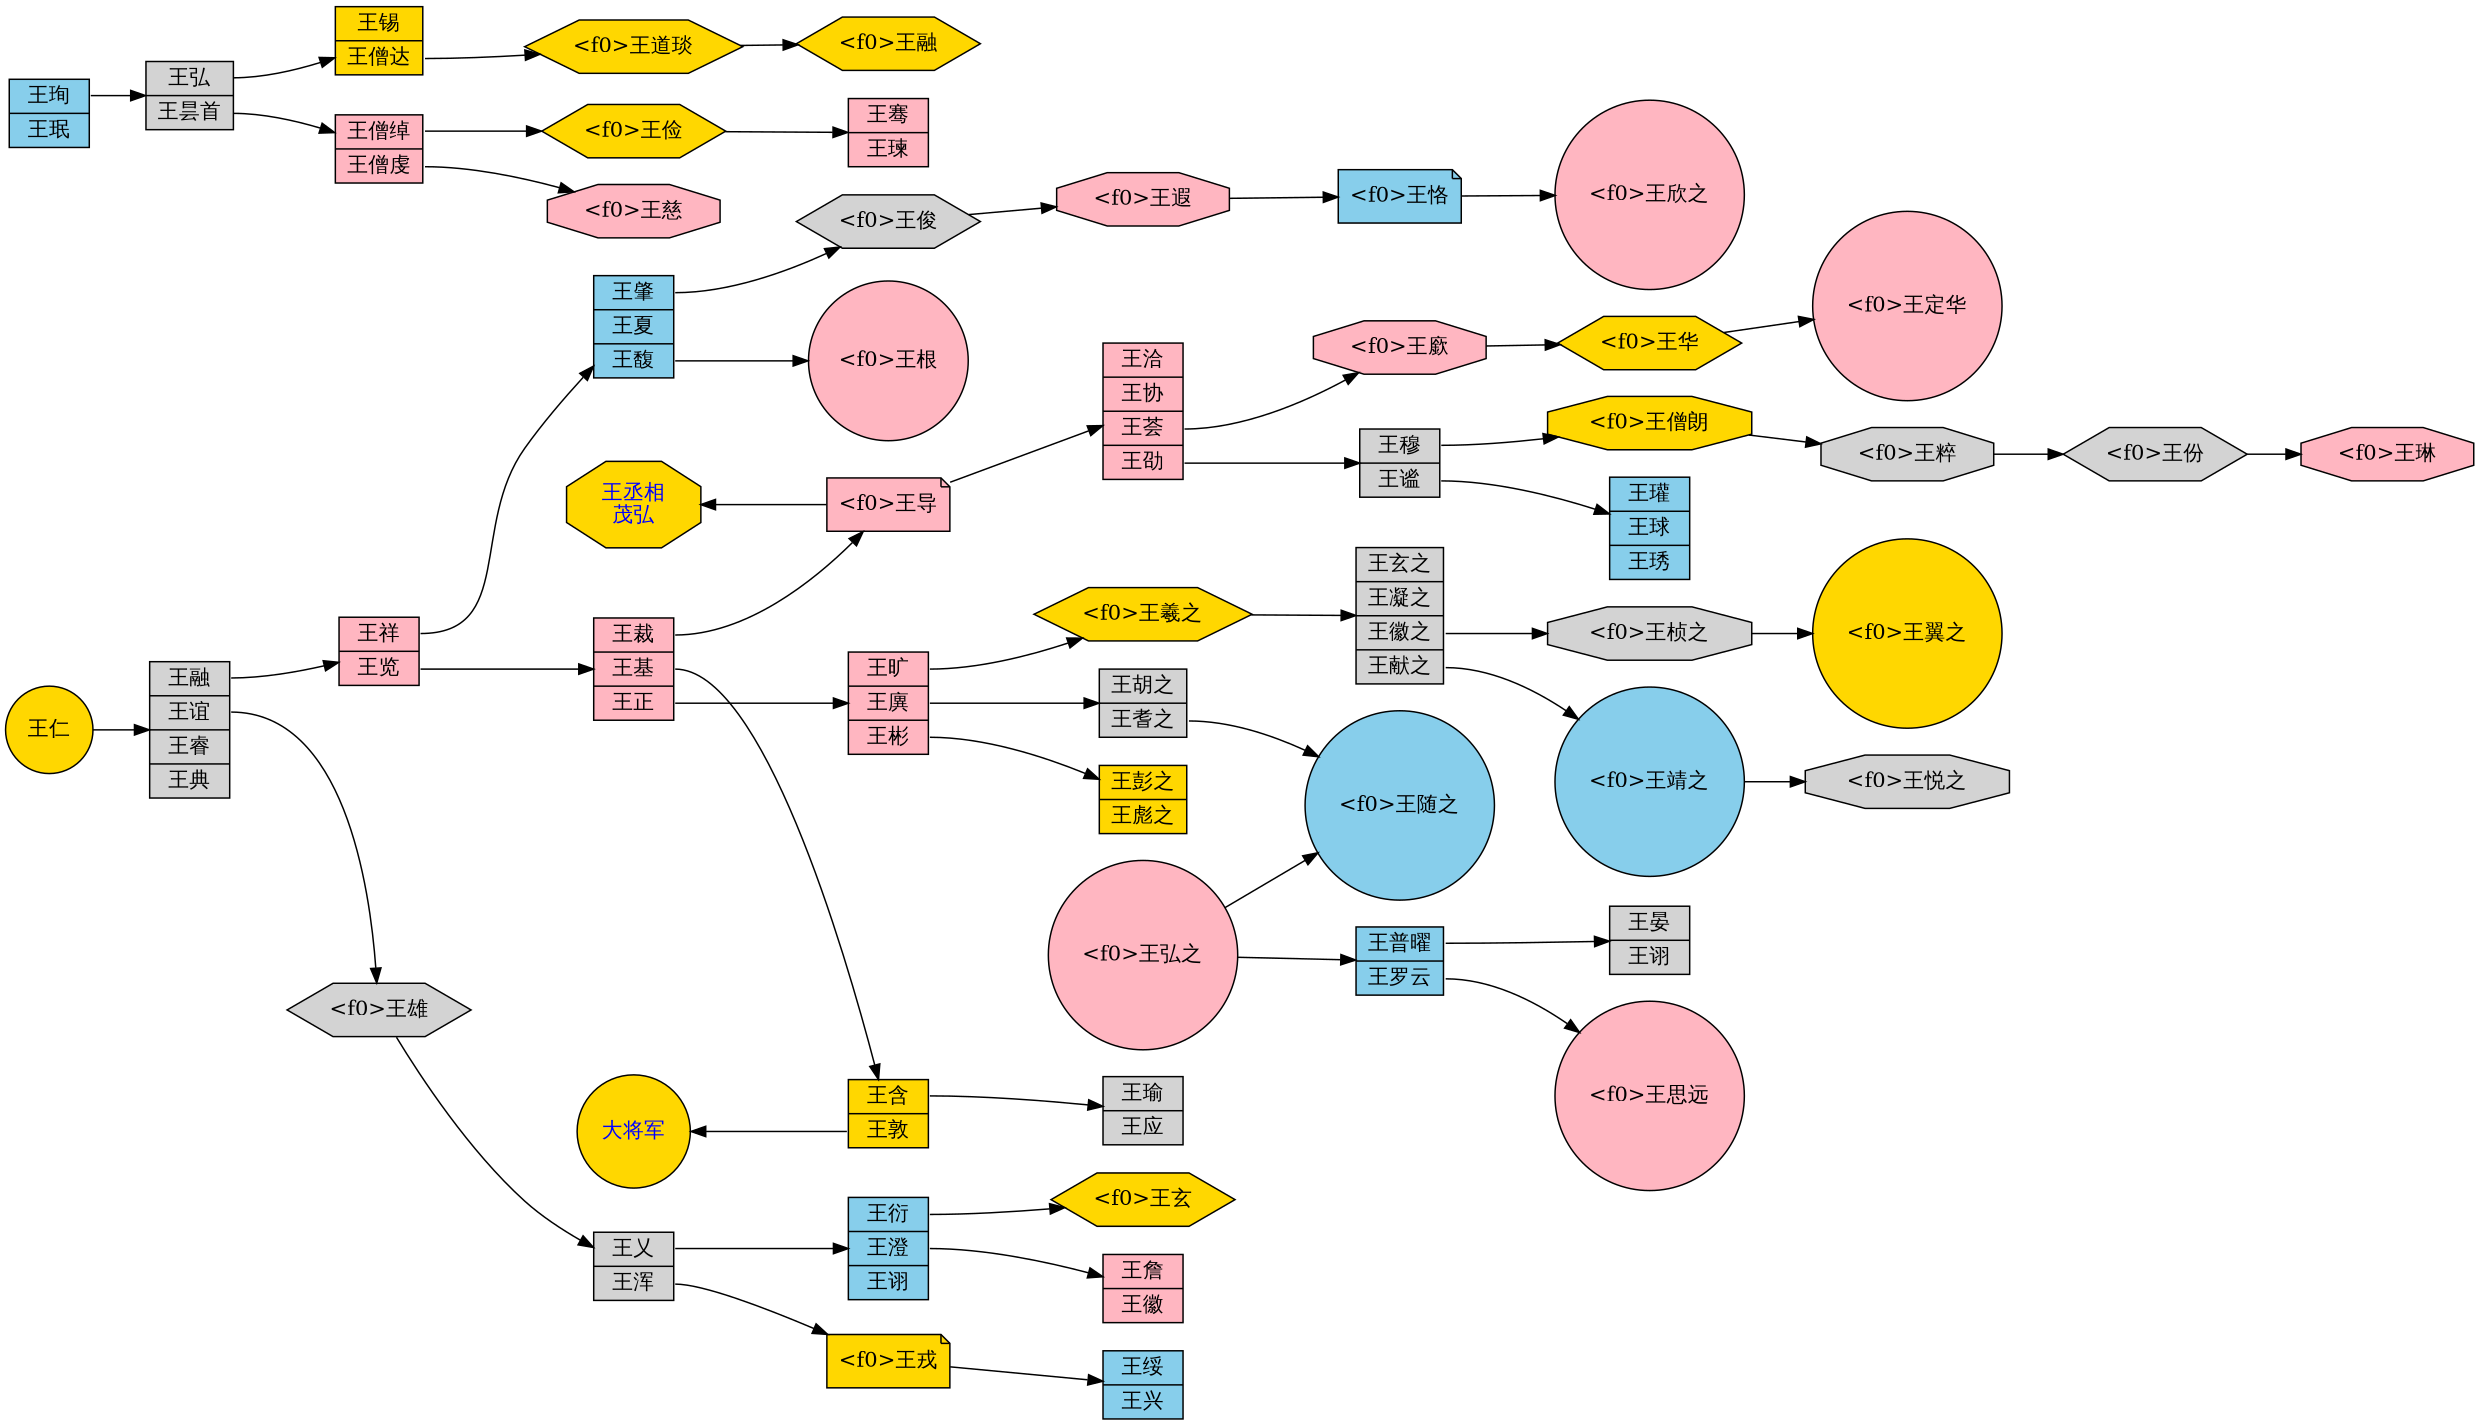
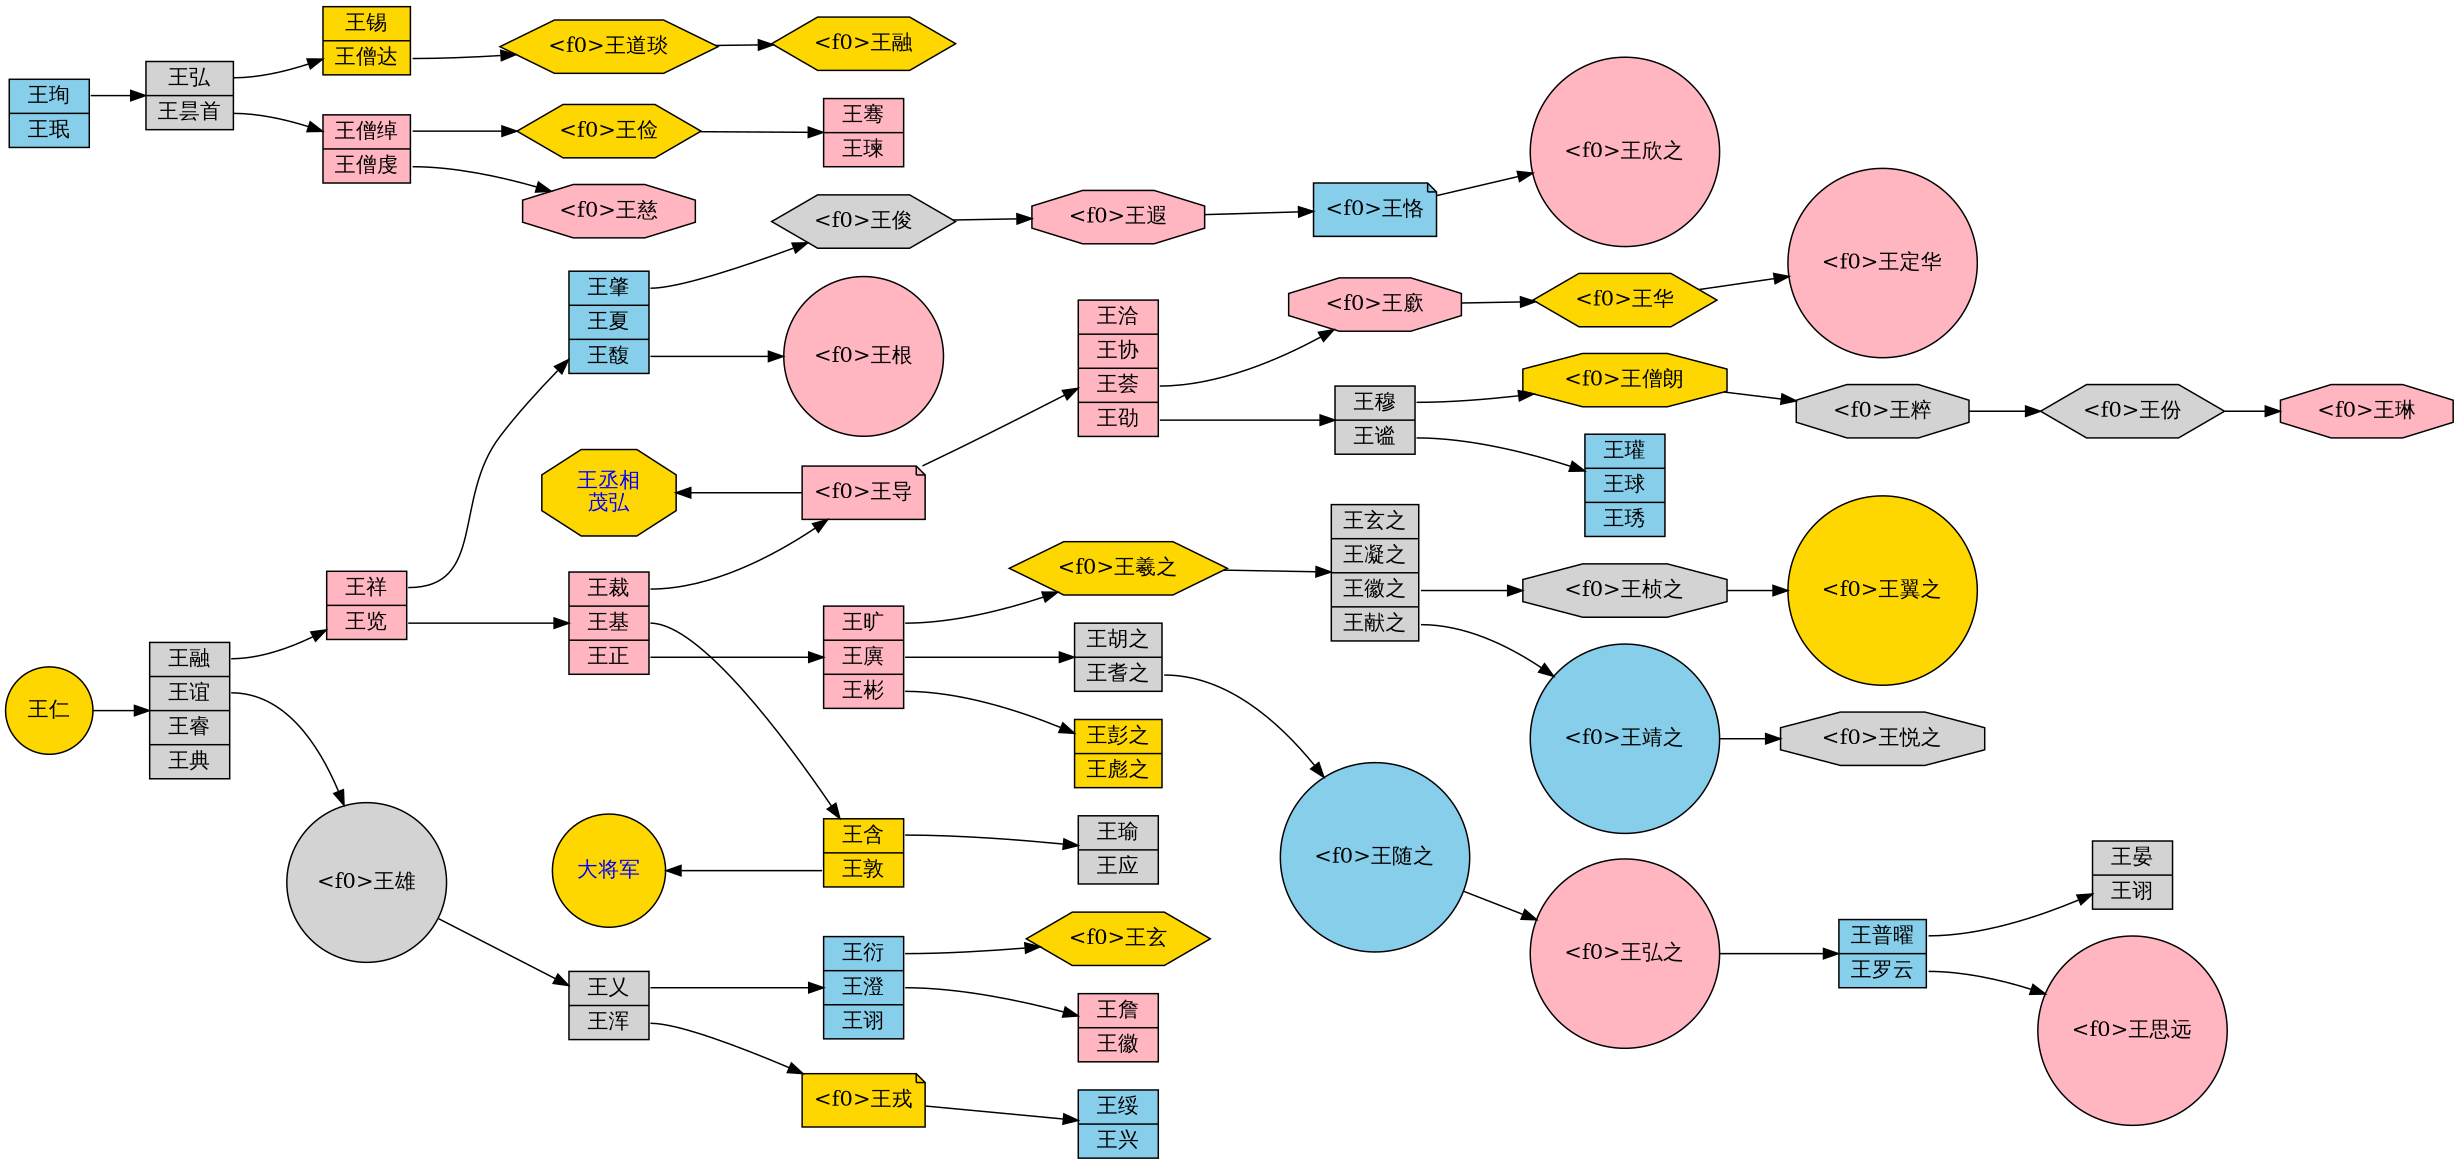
edge "<f0>王弘之" -> "<f0>王随之": reversed
node "<f0>王雄": shape hexagon -> circle
